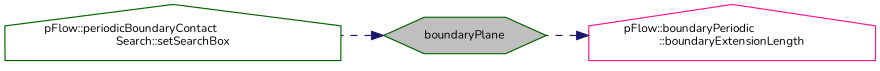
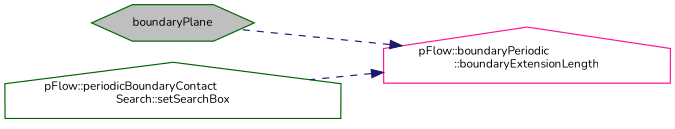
edge "pFlow::periodicBoundaryContact Search::setSearchBox" -> "boundaryPlane": now "pFlow::periodicBoundaryContact Search::setSearchBox" -> "pFlow::boundaryPeriodic ::boundaryExtensionLength"
